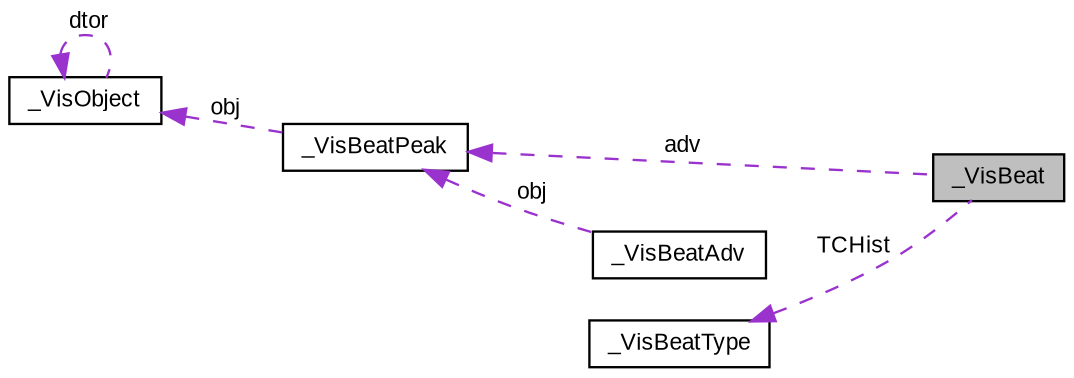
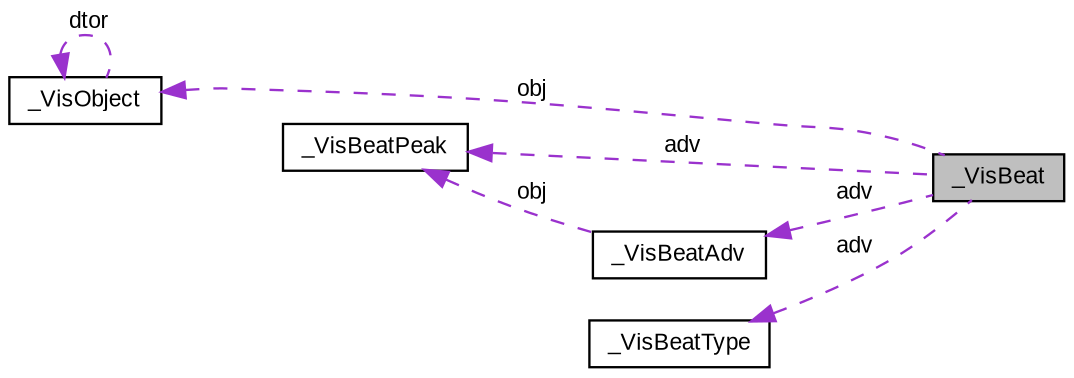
edge "_VisBeatPeak" -> "_VisObject": now "_VisBeat" -> "_VisObject"
edge "_VisBeat" -> "_VisBeatAdv": added, label "adv"
edge "_VisBeat" -> "_VisBeatType": label " TCHist" -> " adv"
